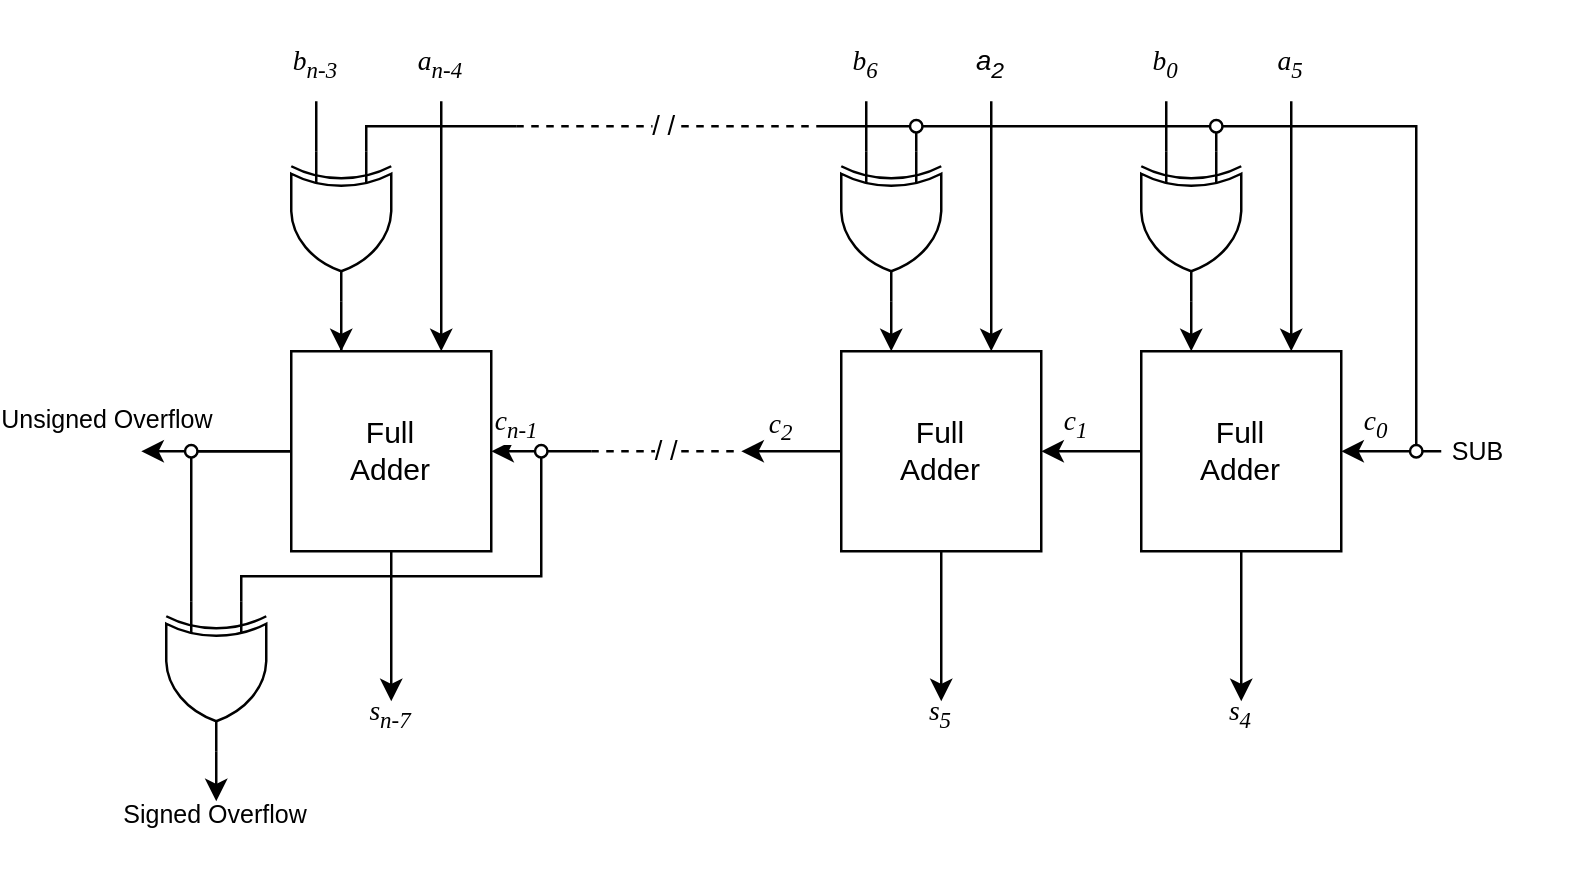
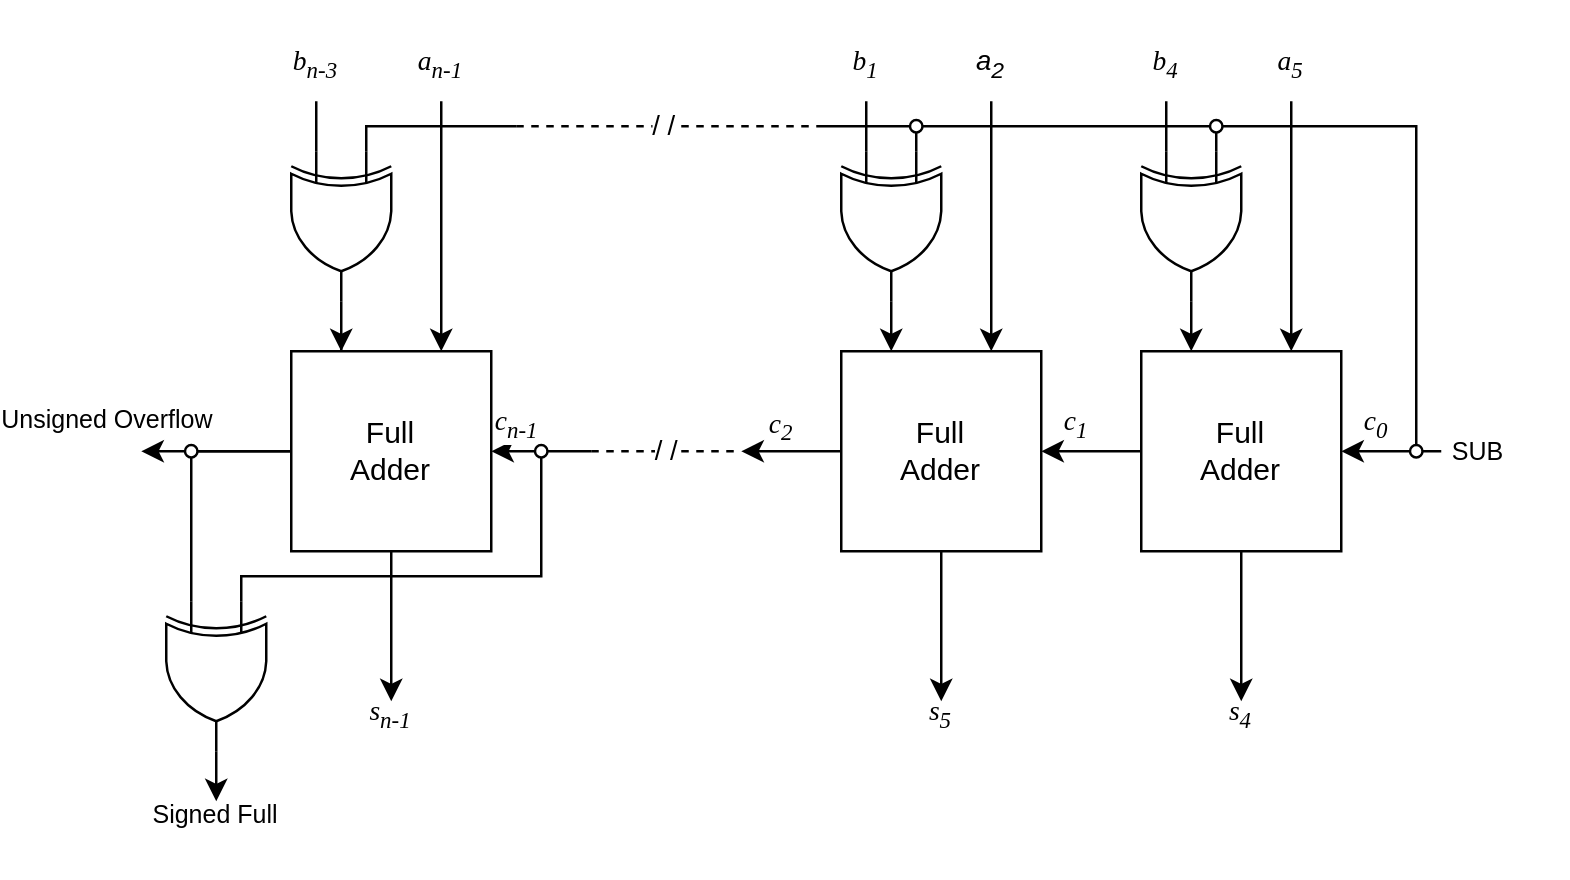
node "an-4": label "an-4" -> "an-1"
node "b6": label "b6" -> "b1"
node "b0": label "b0" -> "b4"
node "sn-7": label "sn-7" -> "sn-1"
node "Signed Overflow": label "Signed Overflow" -> "Signed Full"
